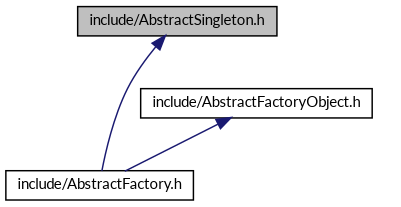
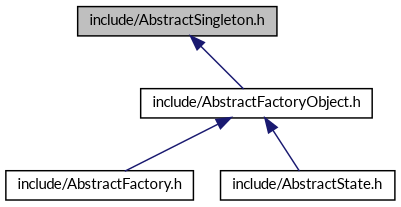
edge "include/AbstractFactory.h" -> "include/AbstractSingleton.h": now "include/AbstractFactoryObject.h" -> "include/AbstractSingleton.h"
node "include/AbstractState.h": added
